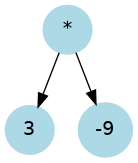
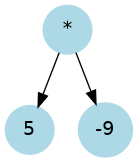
node "3": label "3" -> "5"
